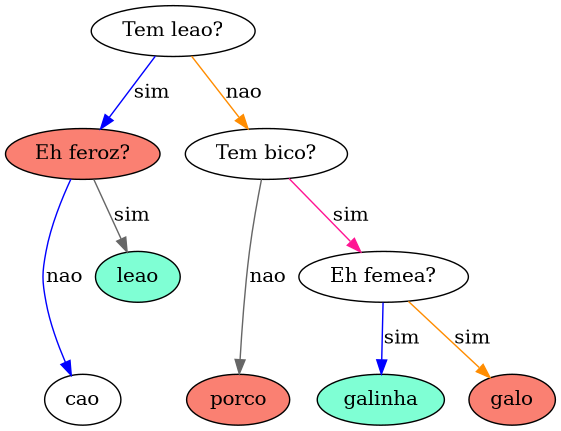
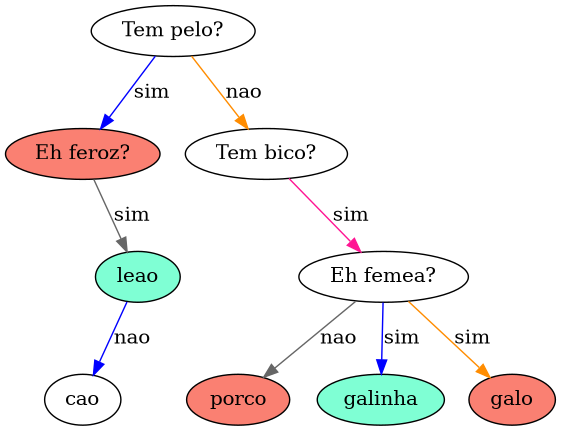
node "Tem leao?": label "Tem leao?" -> "Tem pelo?"
edge "Tem bico?" -> "porco": now "Eh femea?" -> "porco"
edge "Eh feroz?" -> "cao": now "leao" -> "cao"
